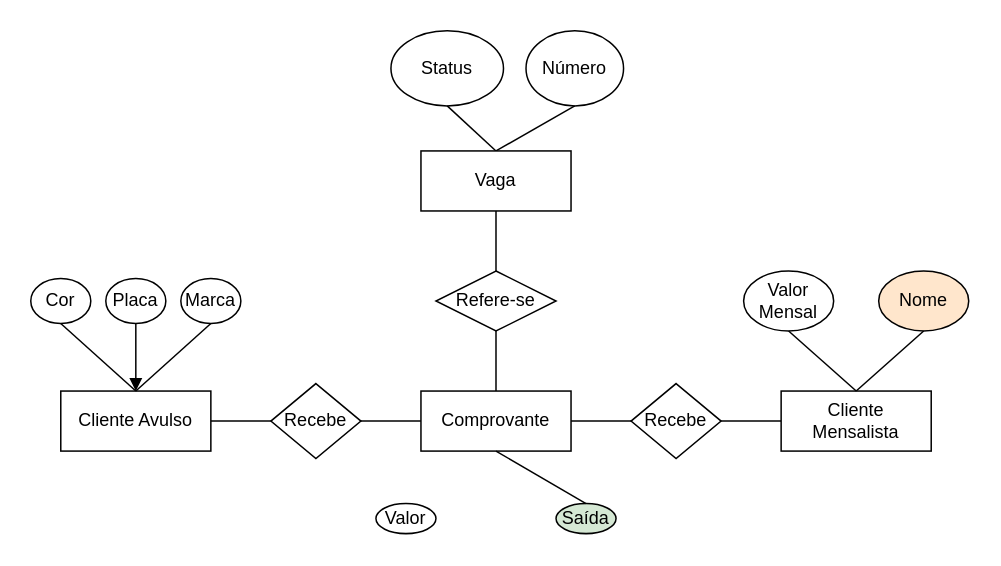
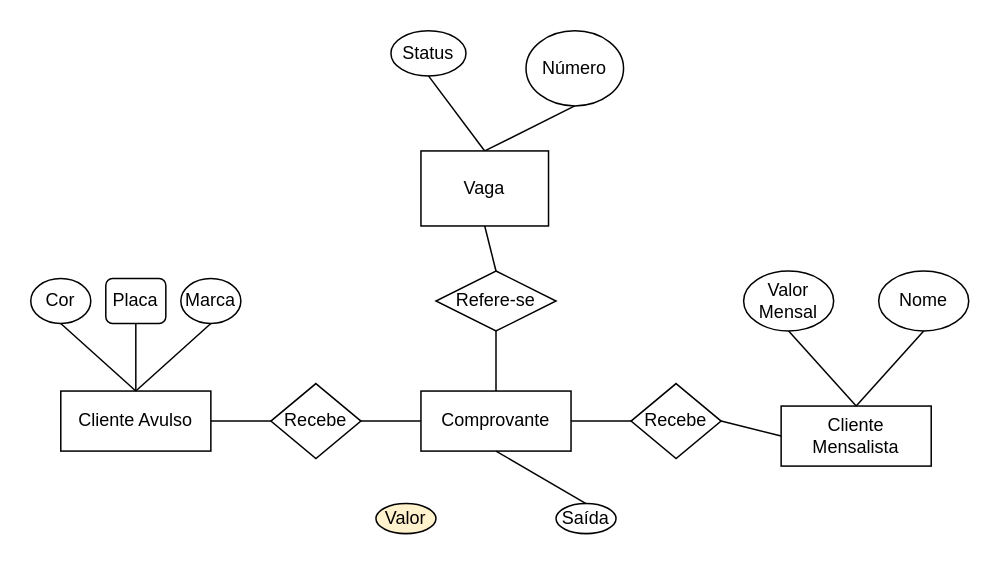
node "Status": size 113x75 -> 75x45
node "Vaga": size 150x60 -> 128x75
node "Placa": shape ellipse -> rounded rectangle
node "Nome": fillcolor #ffe6cc -> #ffffff
edge "Placa" -> "Cliente Avulso": arrowhead block -> none
node "Cliente Mensalista": moved (856, 421) -> (856, 436)
node "Valor": fillcolor #ffffff -> #fff2cc
node "Saída": fillcolor #d5e8d4 -> #ffffff
